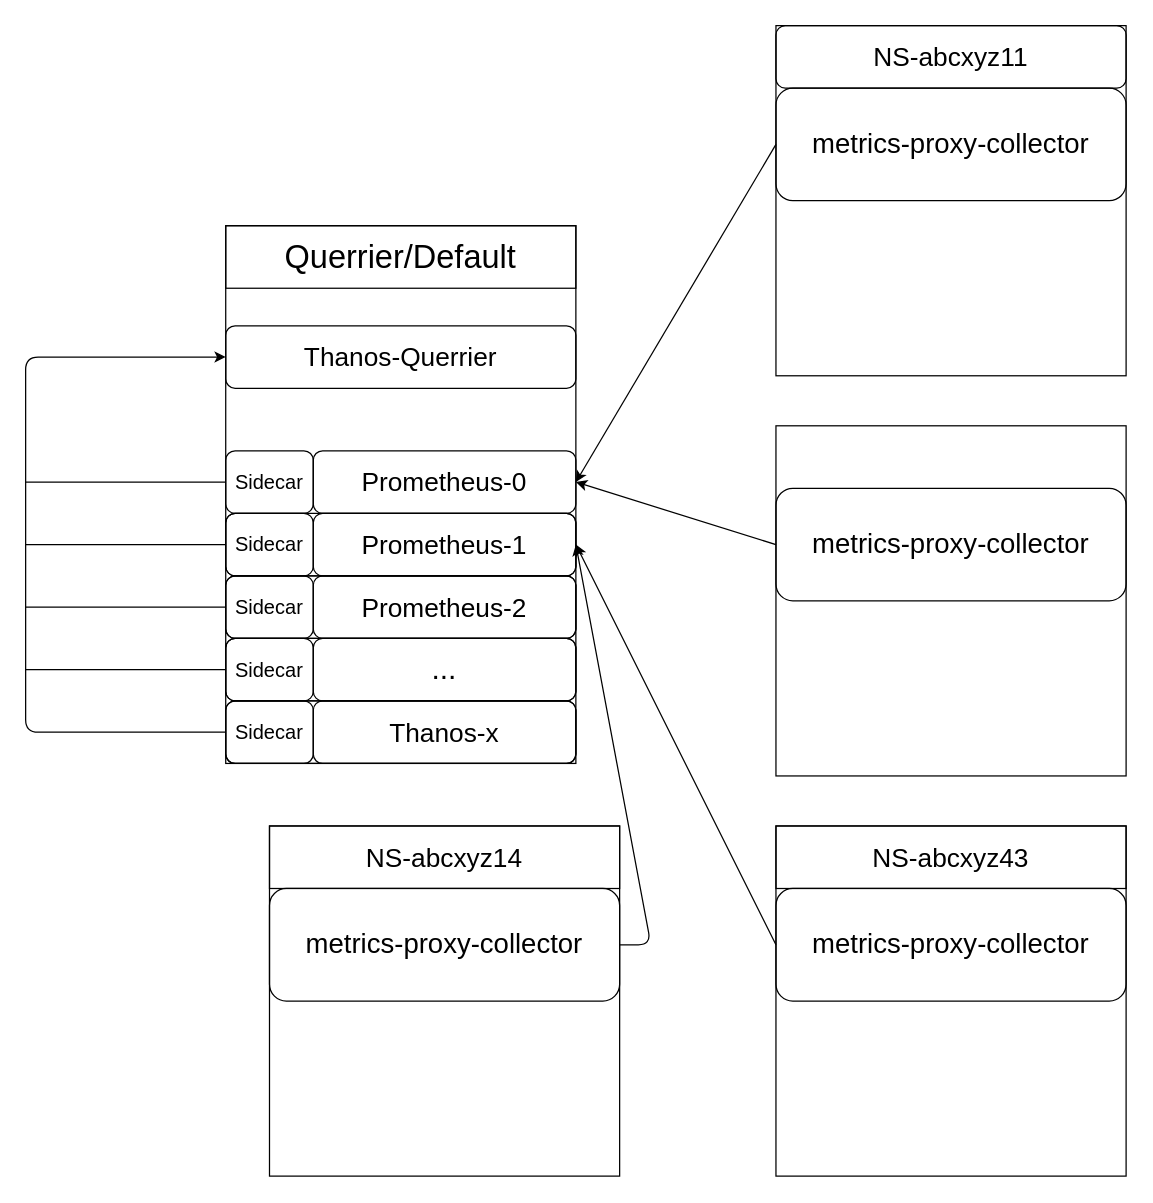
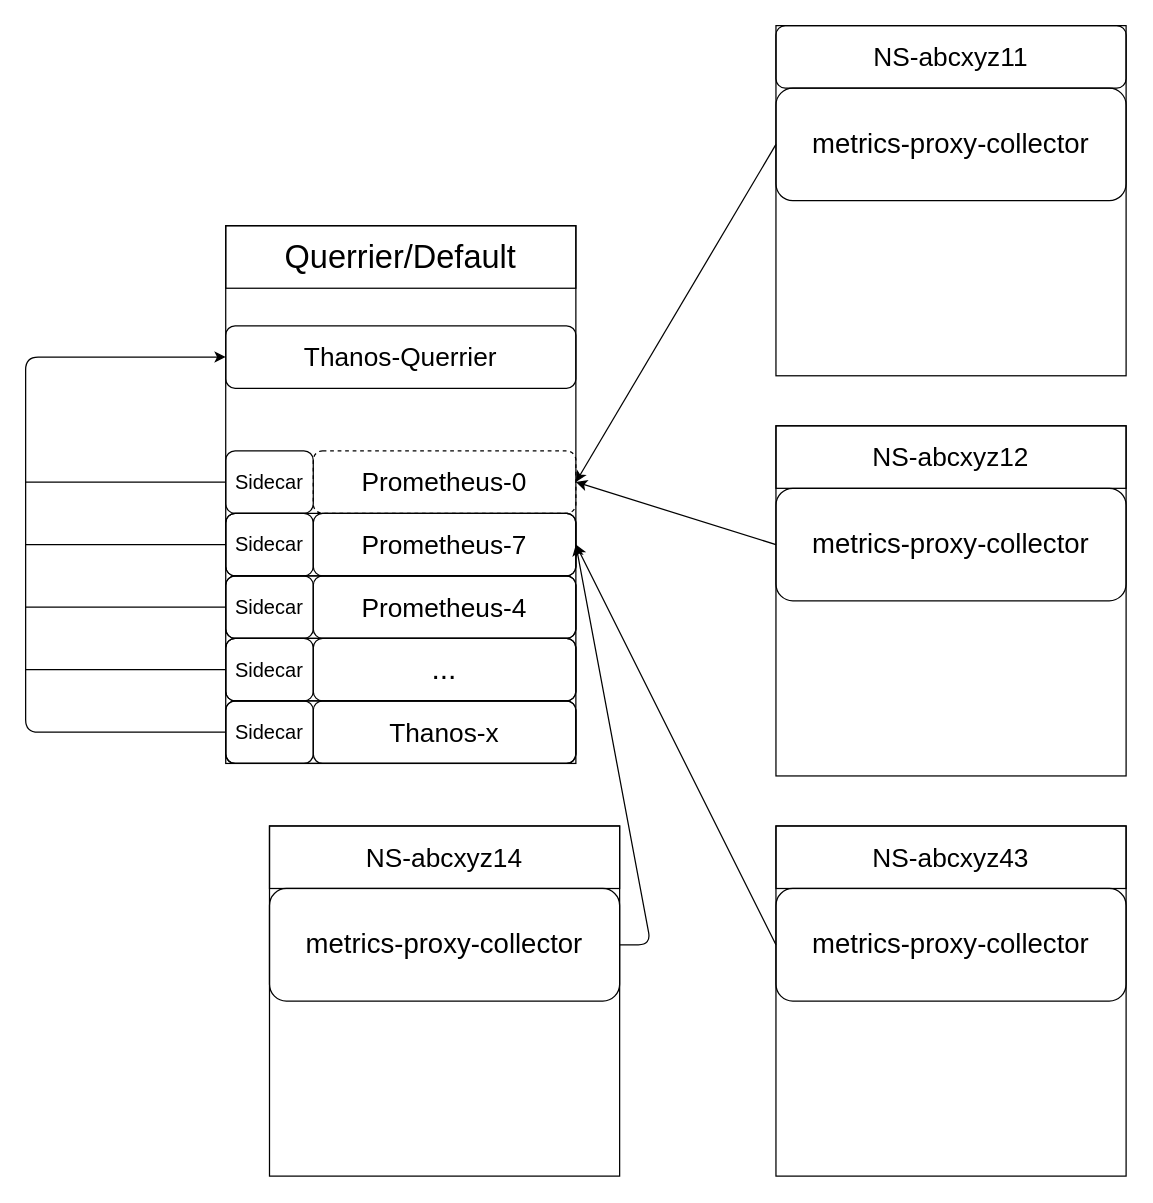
node "NS-abcxyz12": added
node "Prometheus-0": style solid -> dashed
node "Prometheus-1": label "Prometheus-1" -> "Prometheus-7"
node "Prometheus-2": label "Prometheus-2" -> "Prometheus-4"
